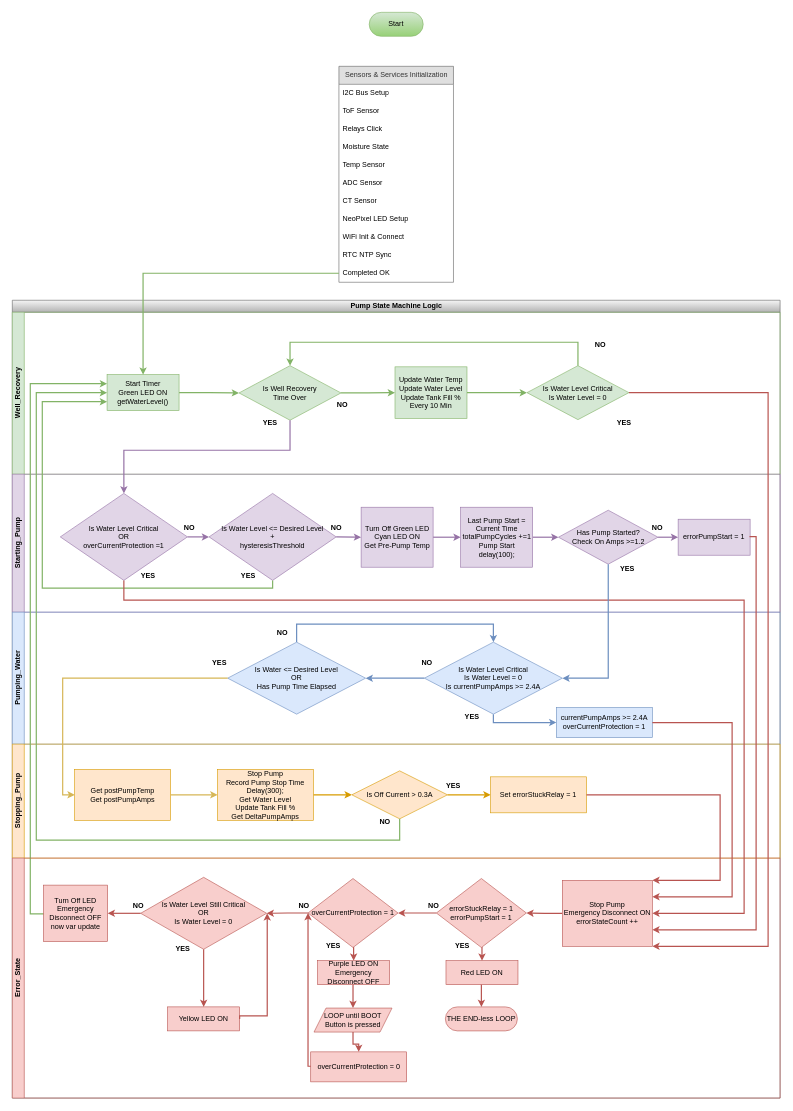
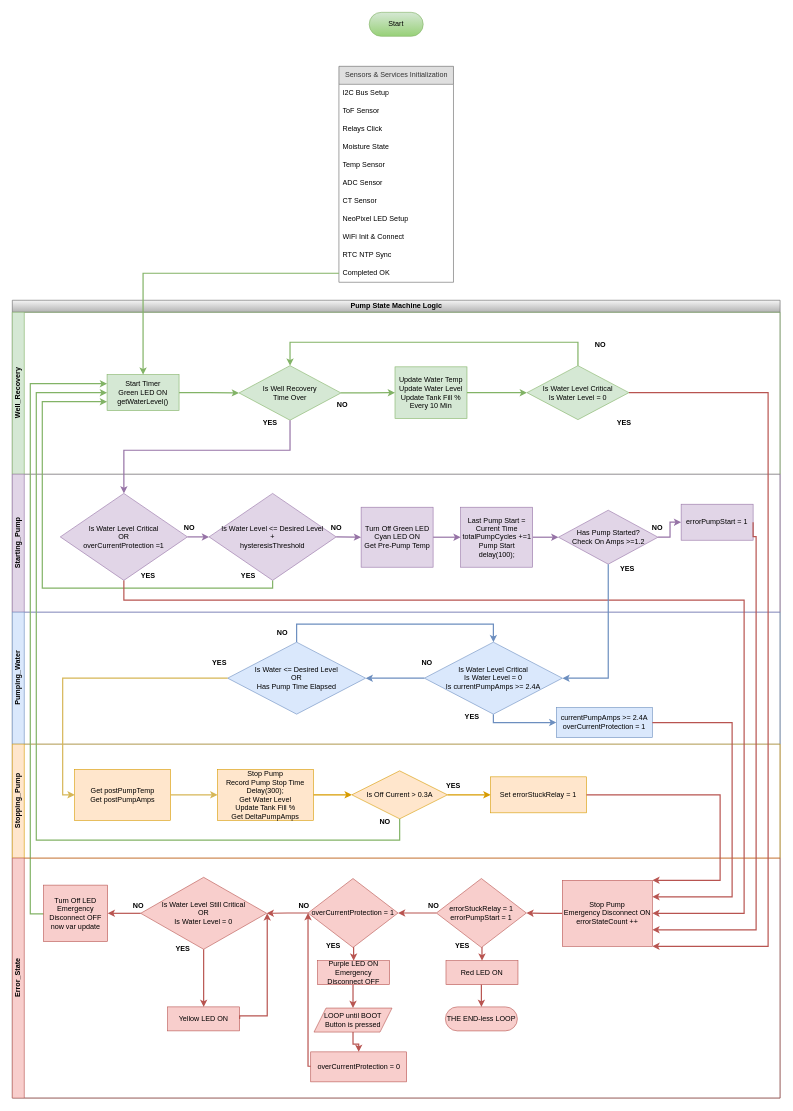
node "errorPumpStart = 1": moved (714, 537) -> (717, 522)
